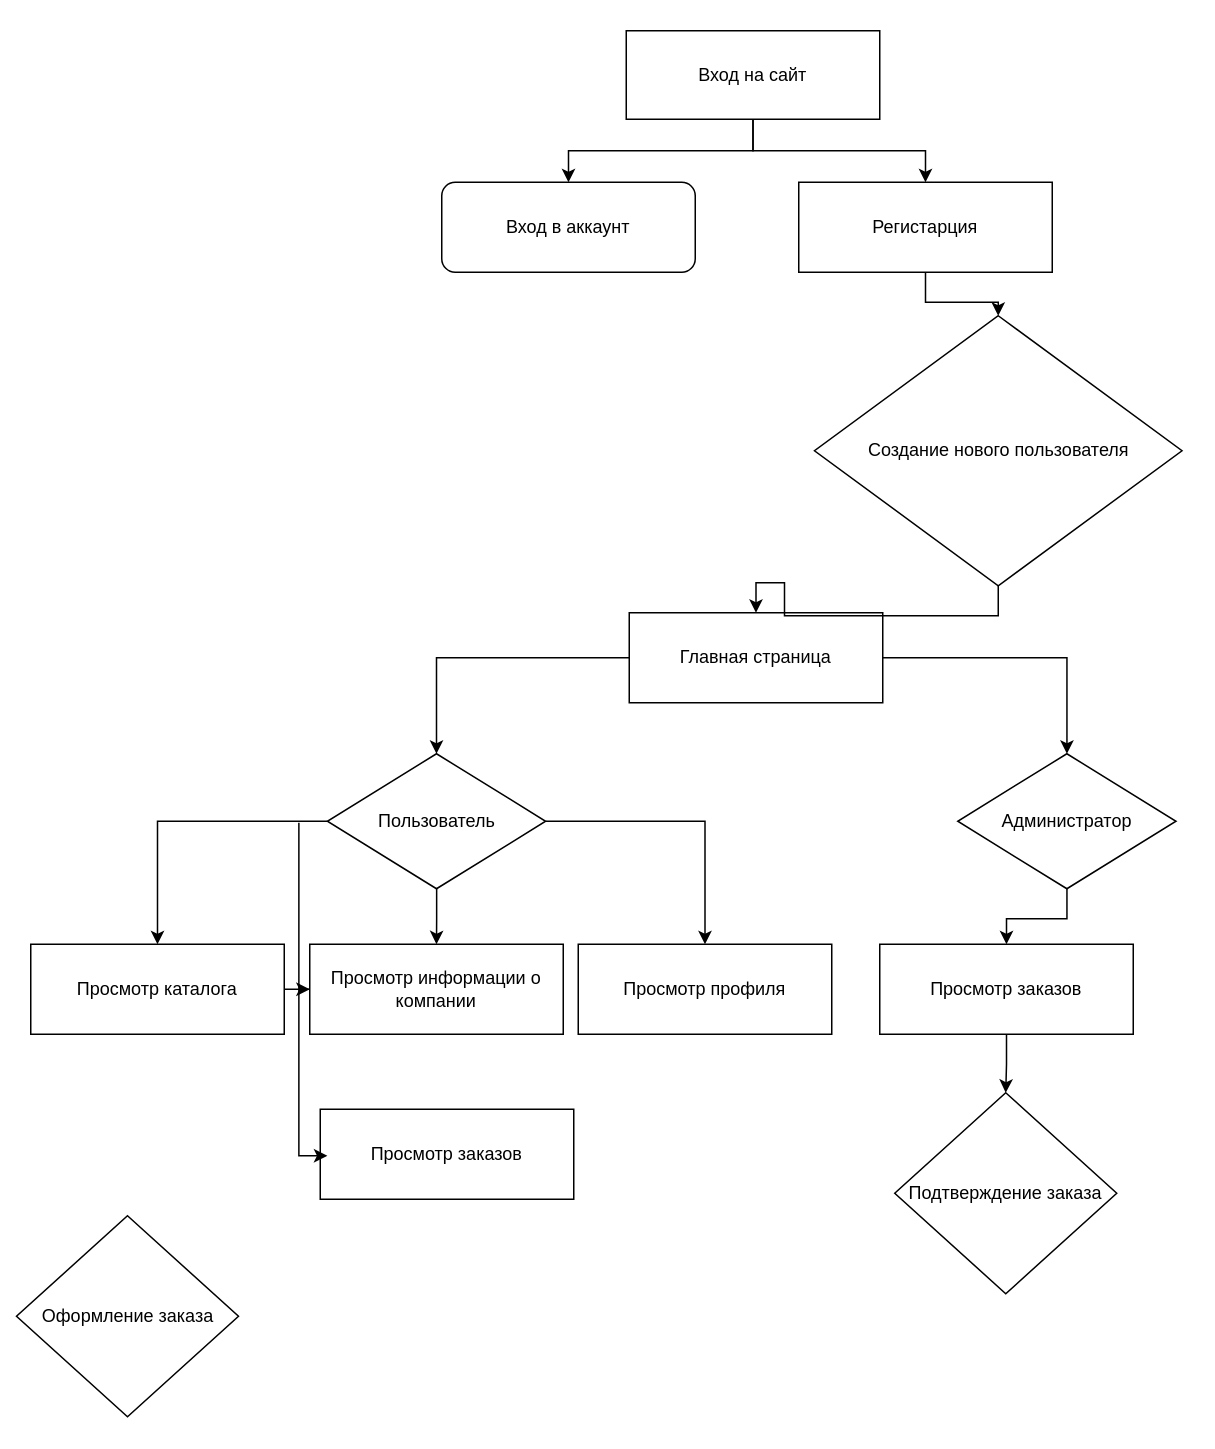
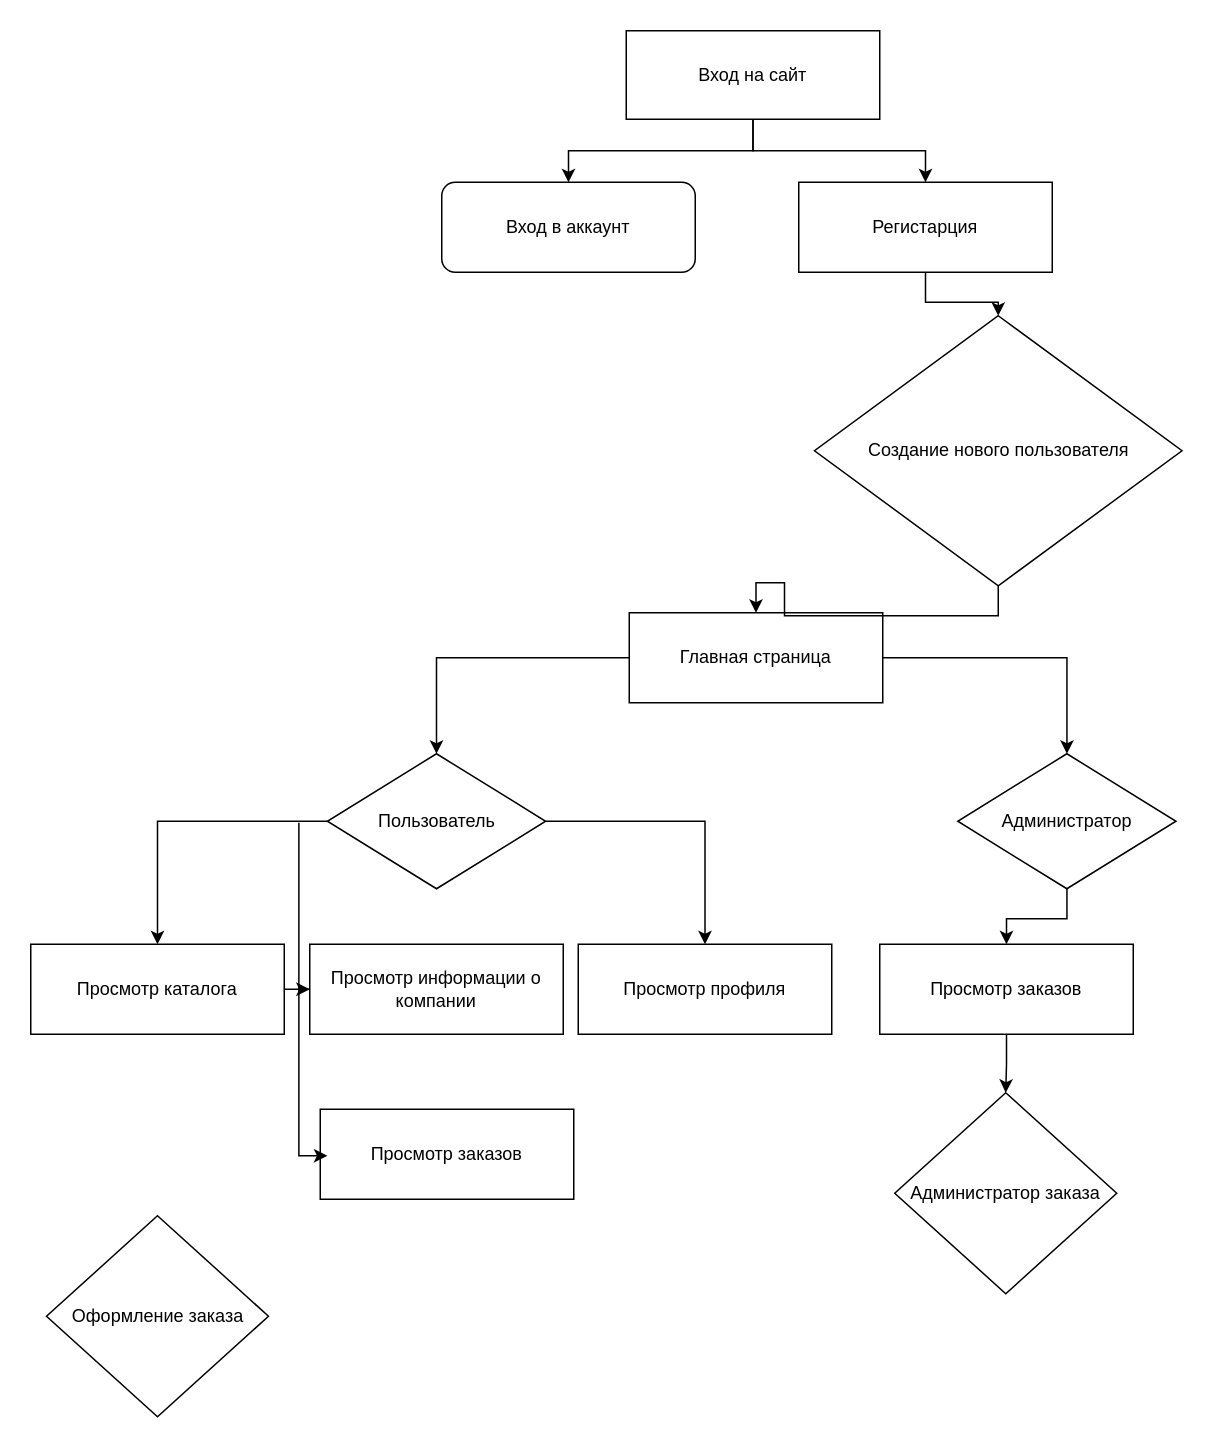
edge "Пользователь" -> "Просмотр информации о компании": removed
node "Подтверждение заказа": label "Подтверждение заказа" -> "Администратор заказа"
node "Оформление заказа": moved (128, 1316) -> (158, 1316)
